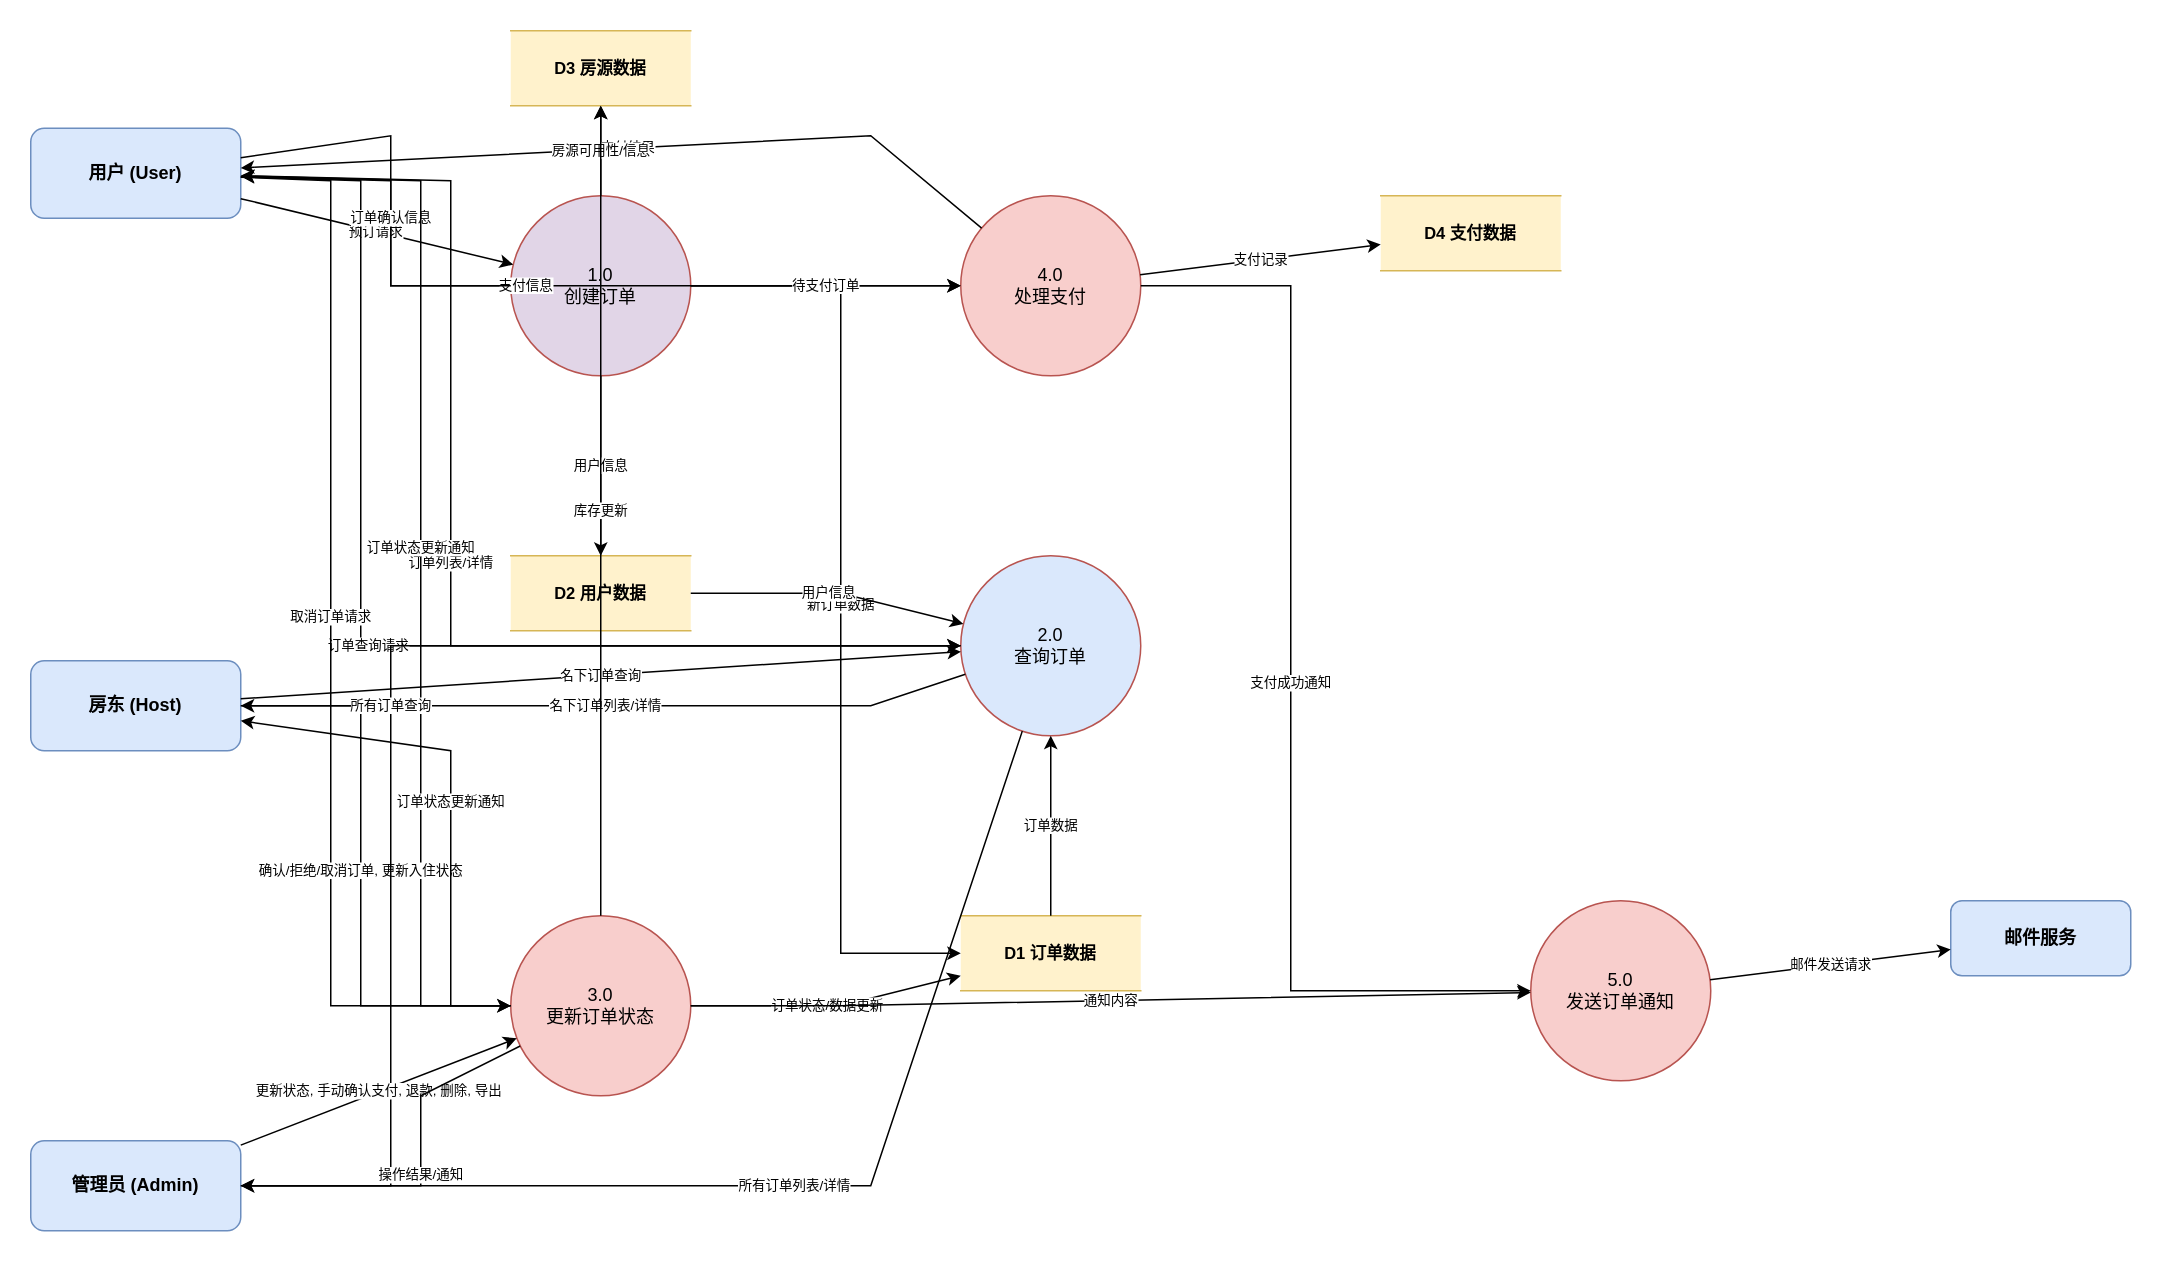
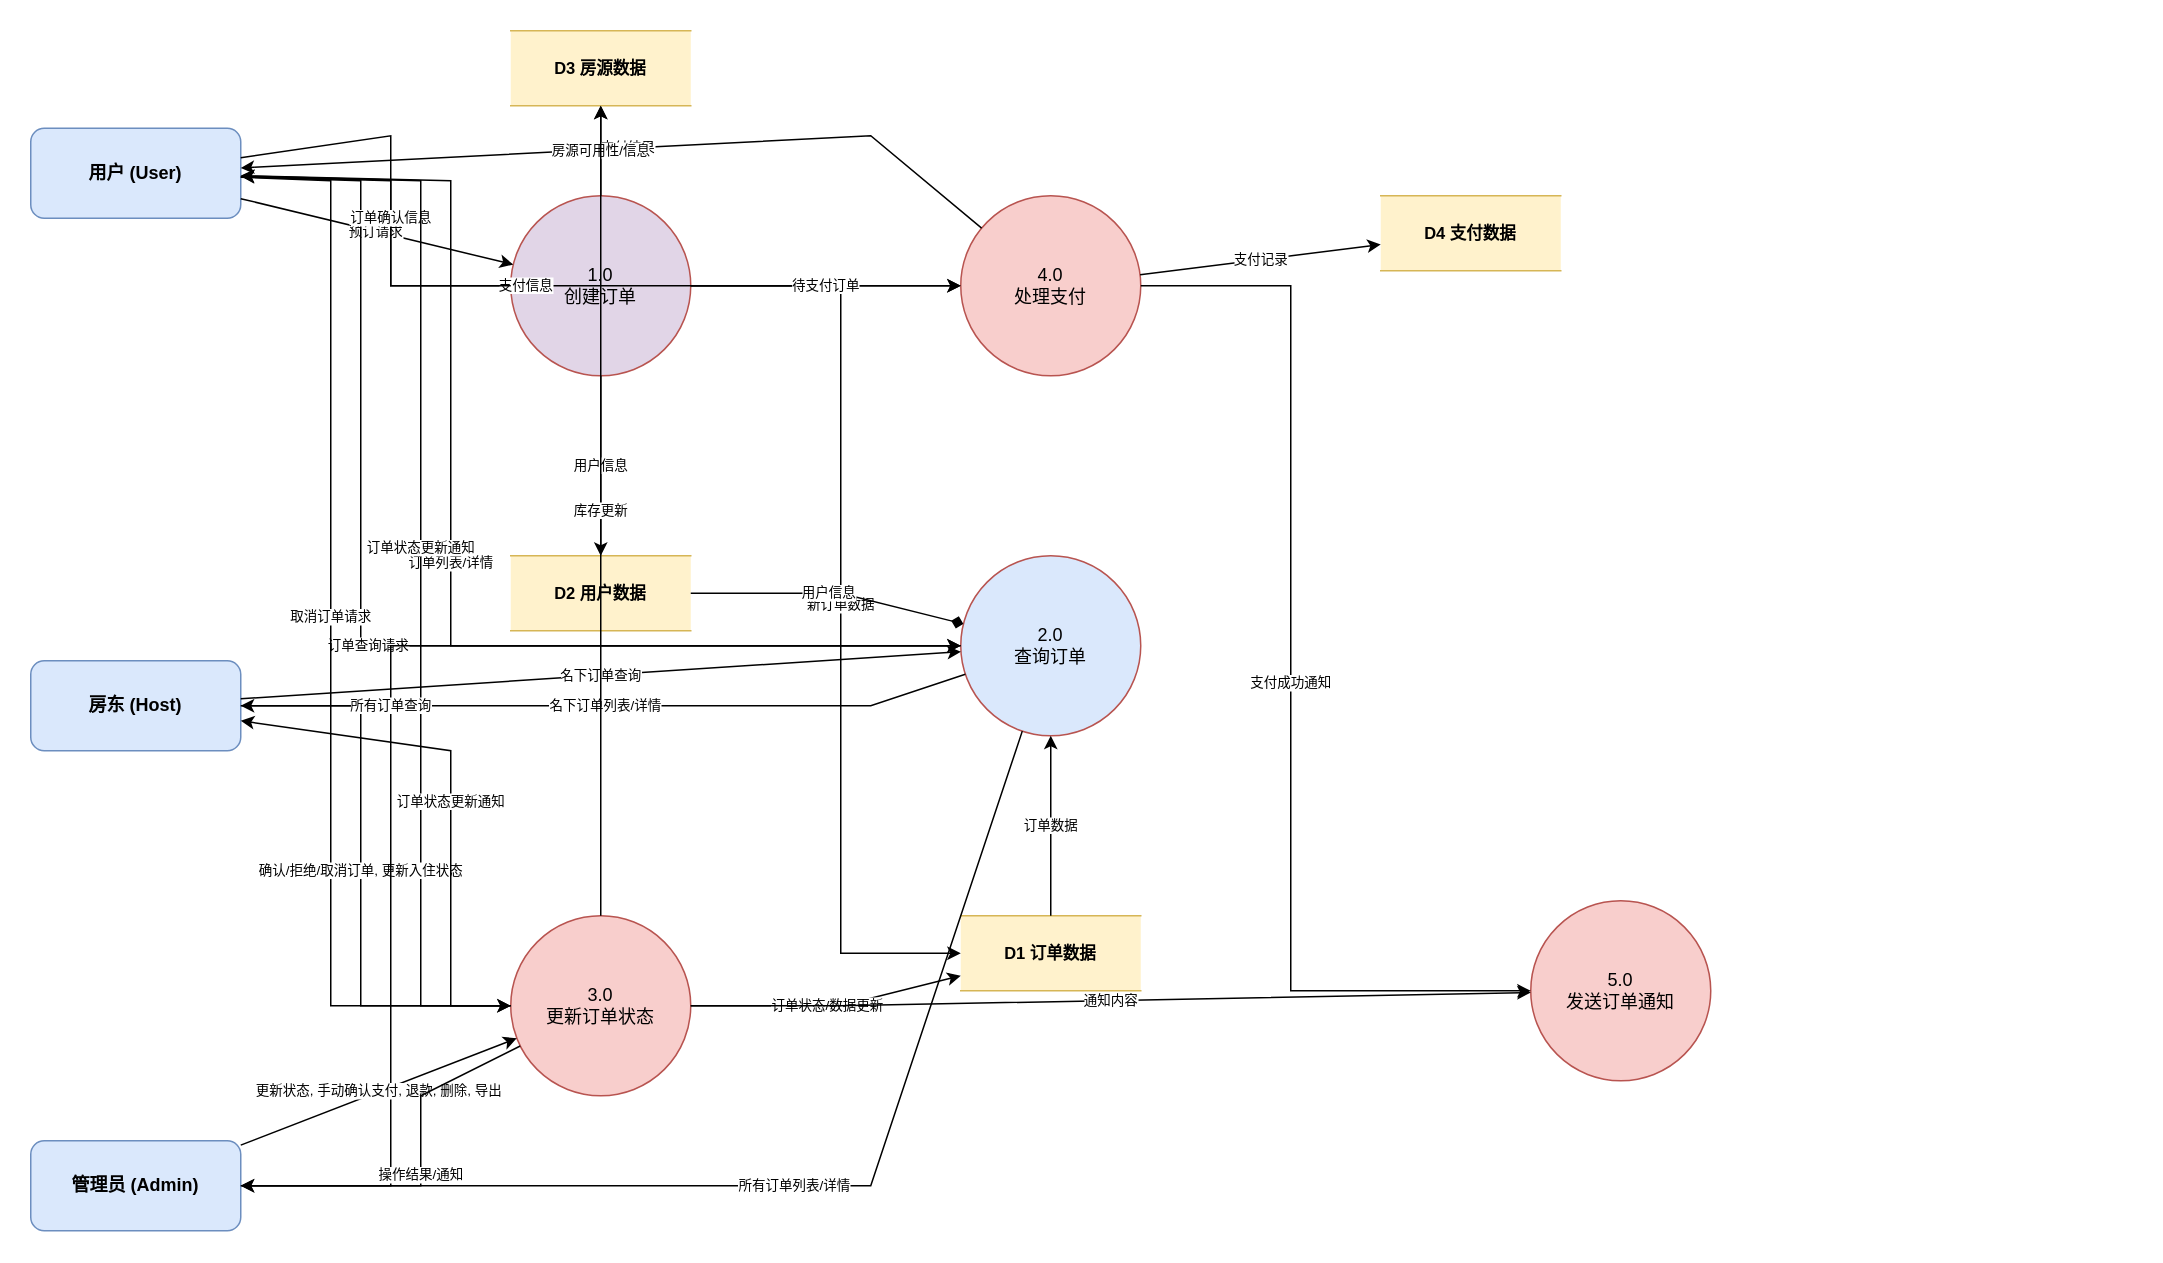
edge "D2 用户数据" -> "2.0 查询订单": arrowhead classic -> diamond
node "邮件服务": removed
edge "5.0 发送订单通知" -> "邮件服务": removed, label "邮件发送请求"
